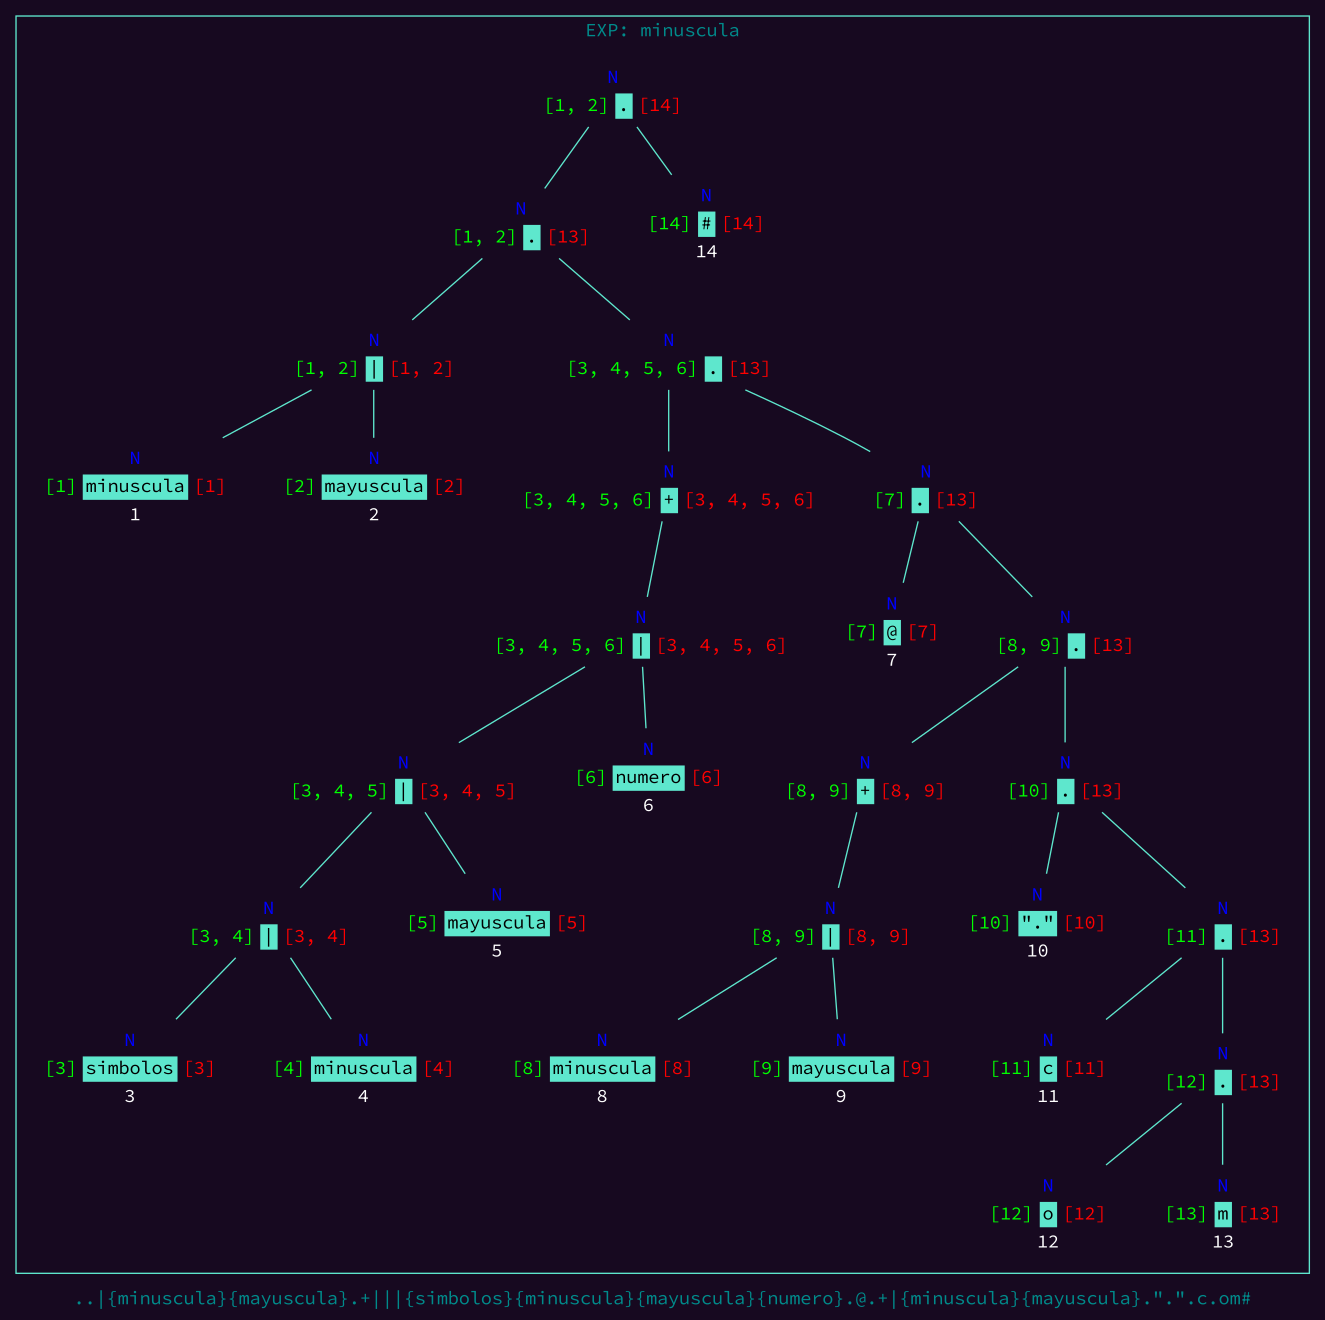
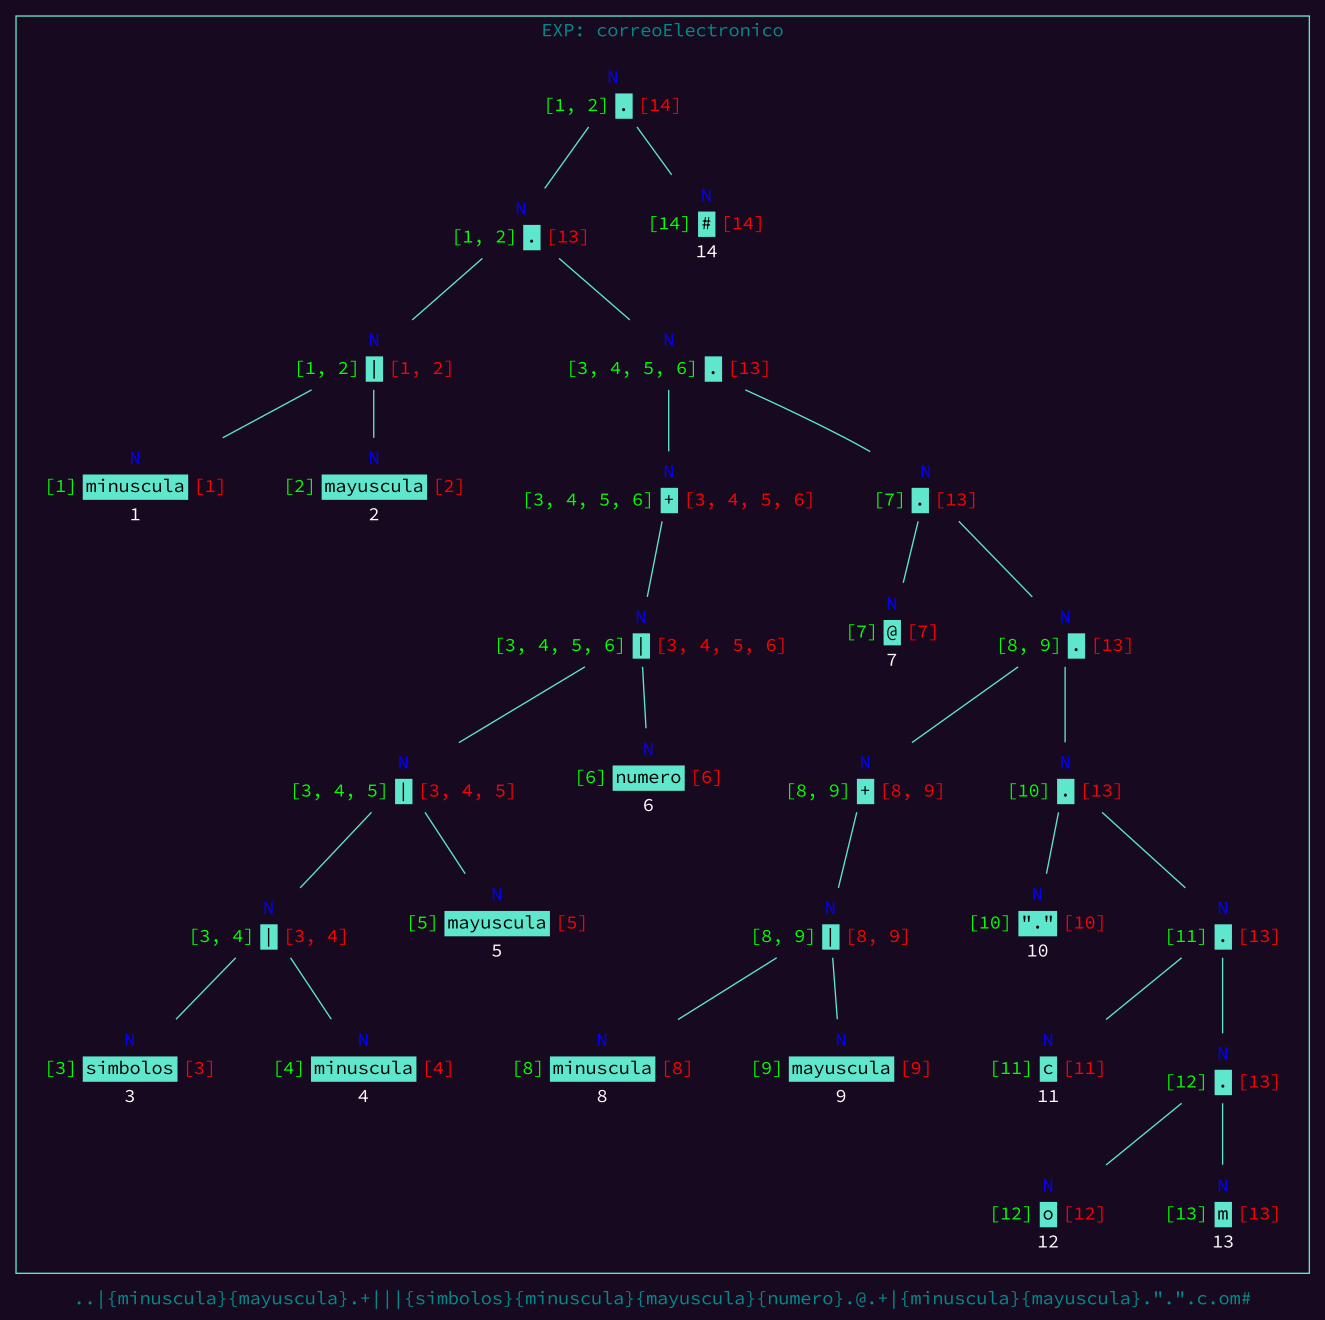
cluster "EXP: minuscula": label "EXP: minuscula" -> "EXP: correoElectronico"
